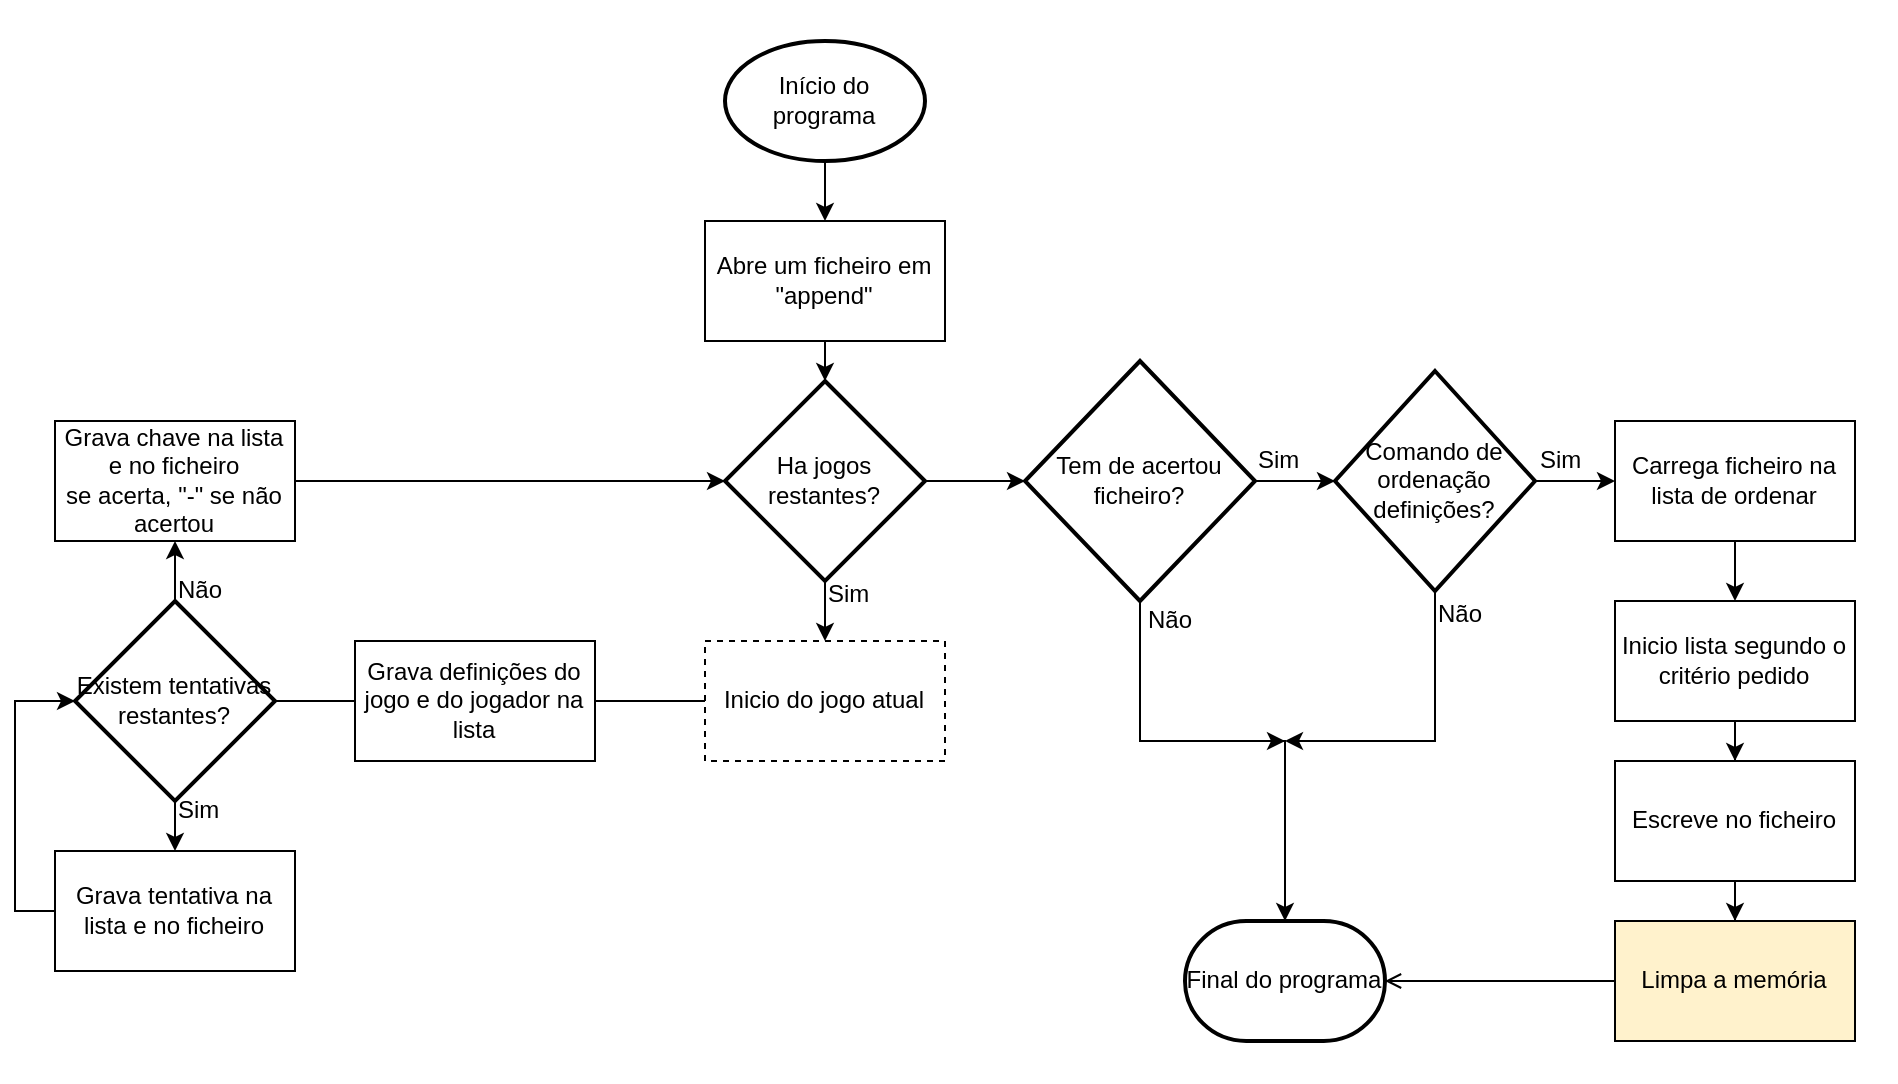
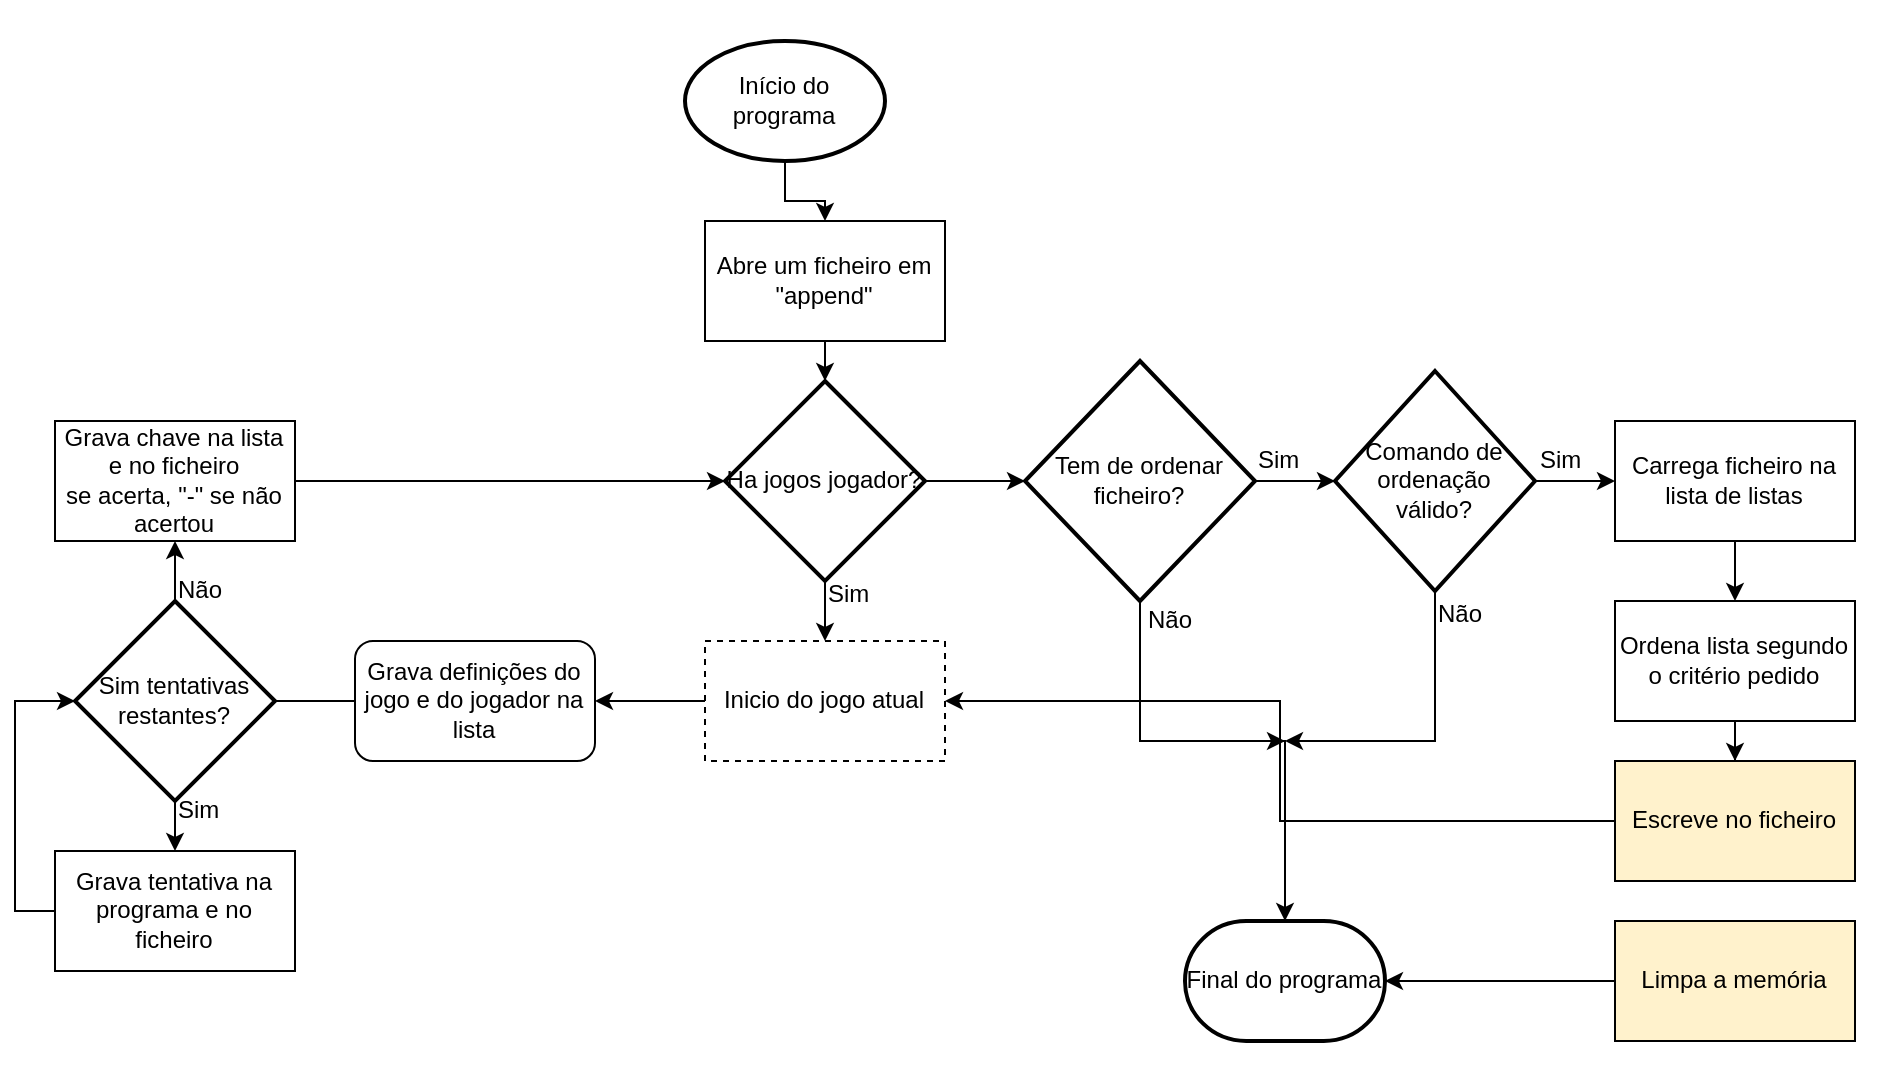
node "Início do programa": moved (825, 101) -> (785, 101)
node "Ha jogos restantes?": label "Ha jogos restantes?" -> "Ha jogos jogador?"
node "Tem de acertou ficheiro?": label "Tem de acertou ficheiro?" -> "Tem de ordenar ficheiro?"
node "Comando de ordenação definições?": label "Comando de ordenação definições?" -> "Comando de ordenação válido?"
node "Carrega ficheiro na lista de ordenar": label "Carrega ficheiro na lista de ordenar" -> "Carrega ficheiro na lista de listas"
node "Inicio lista segundo o critério pedido": label "Inicio lista segundo o critério pedido" -> "Ordena lista segundo o critério pedido"
node "Existem tentativas restantes?": label "Existem tentativas restantes?" -> "Sim tentativas restantes?"
node "Grava definições do jogo e do jogador na lista": shape rectangle -> rounded rectangle
edge "Grava definições do jogo e do jogador na lista" -- "Inicio do jogo atual": arrowhead none -> classic
node "Escreve no ficheiro": fillcolor #ffffff -> #fff2cc
edge "Escreve no ficheiro" -> "Limpa a memória": now "Escreve no ficheiro" -> "Inicio do jogo atual"
node "Grava tentativa na lista e no ficheiro": label "Grava tentativa na lista e no ficheiro" -> "Grava tentativa na programa e no ficheiro"
edge "Limpa a memória" -> "Final do programa": arrowhead open -> classic
